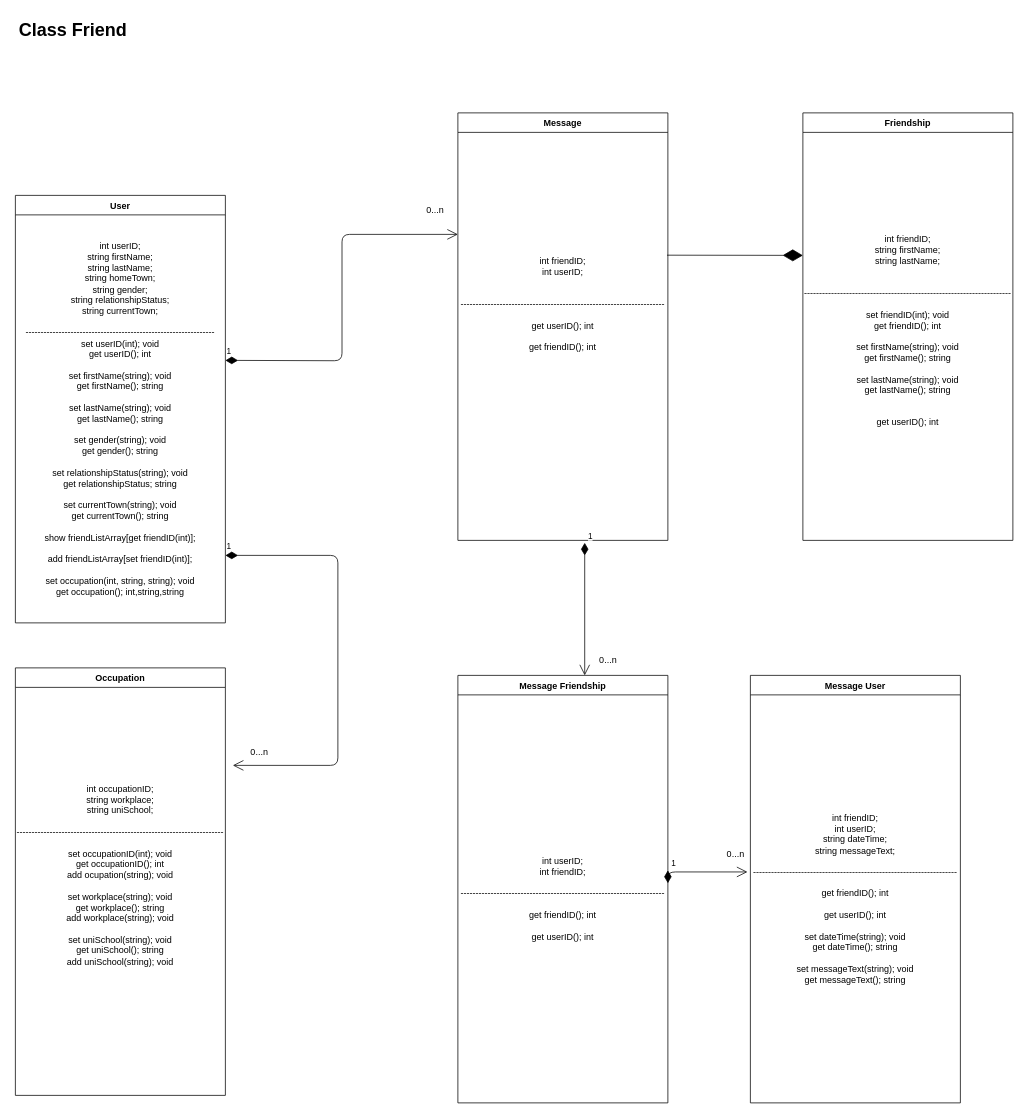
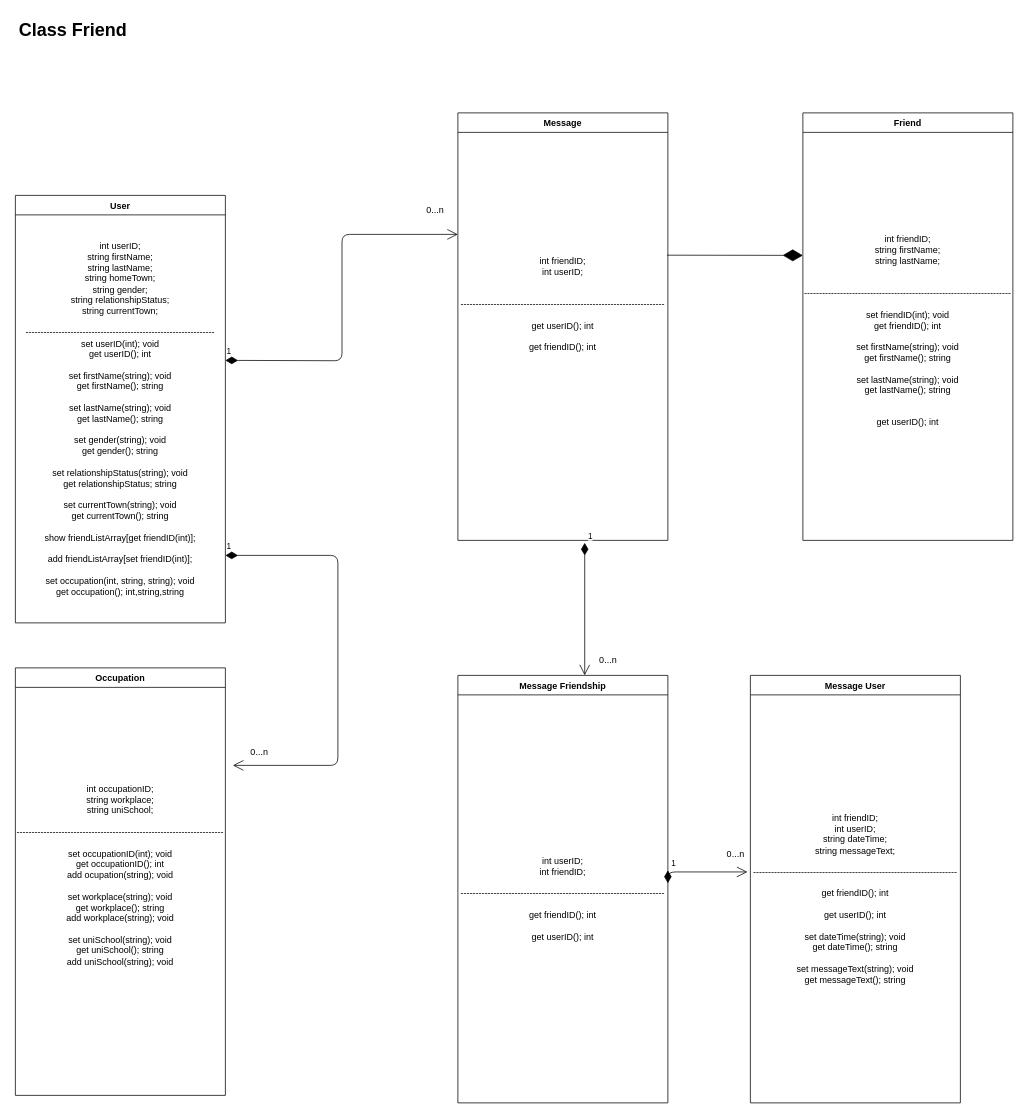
node "Friendship": label "Friendship" -> "Friend"
